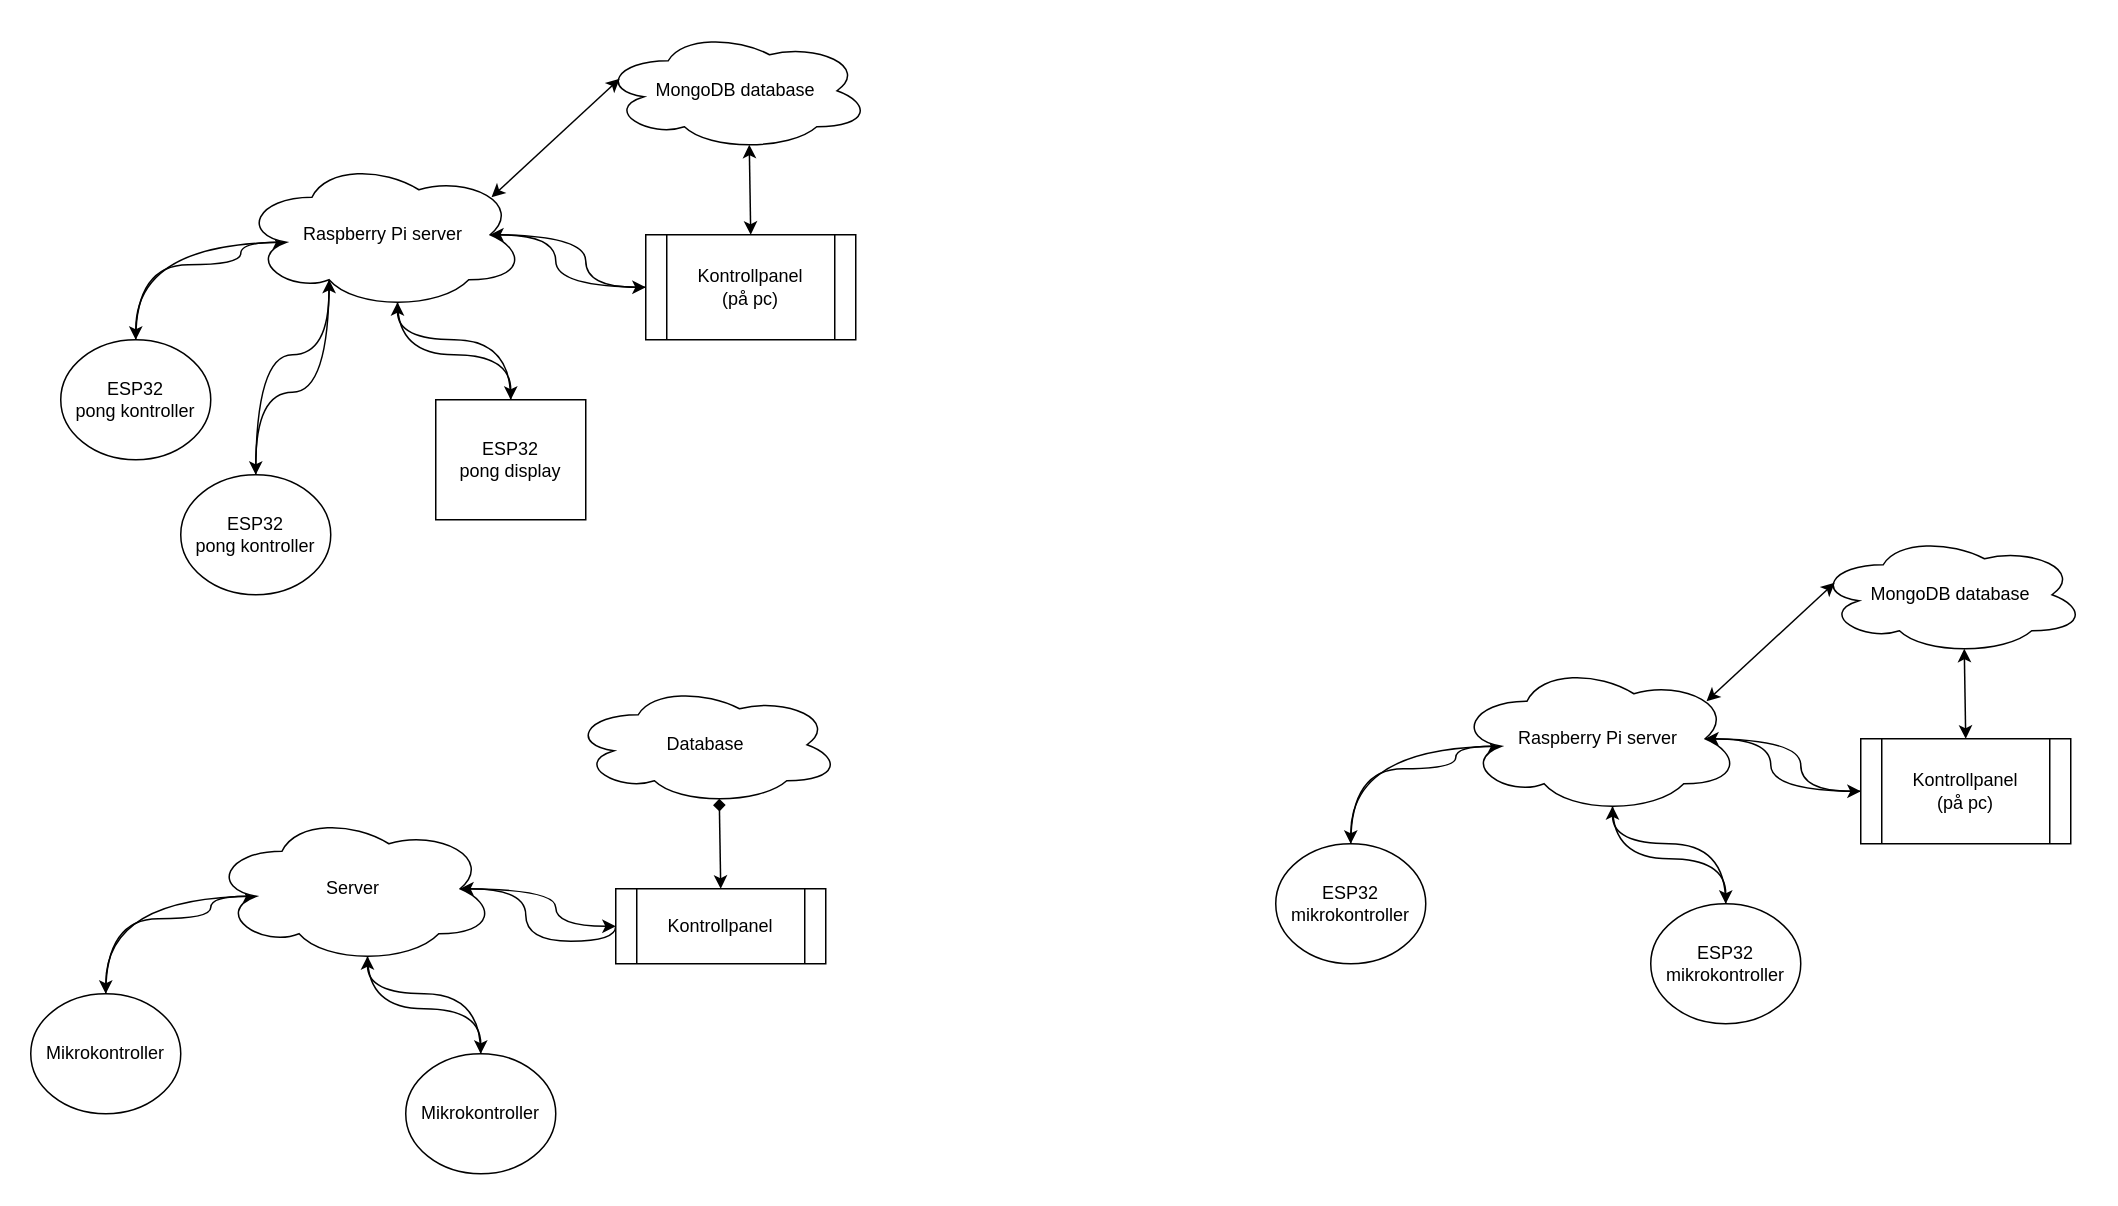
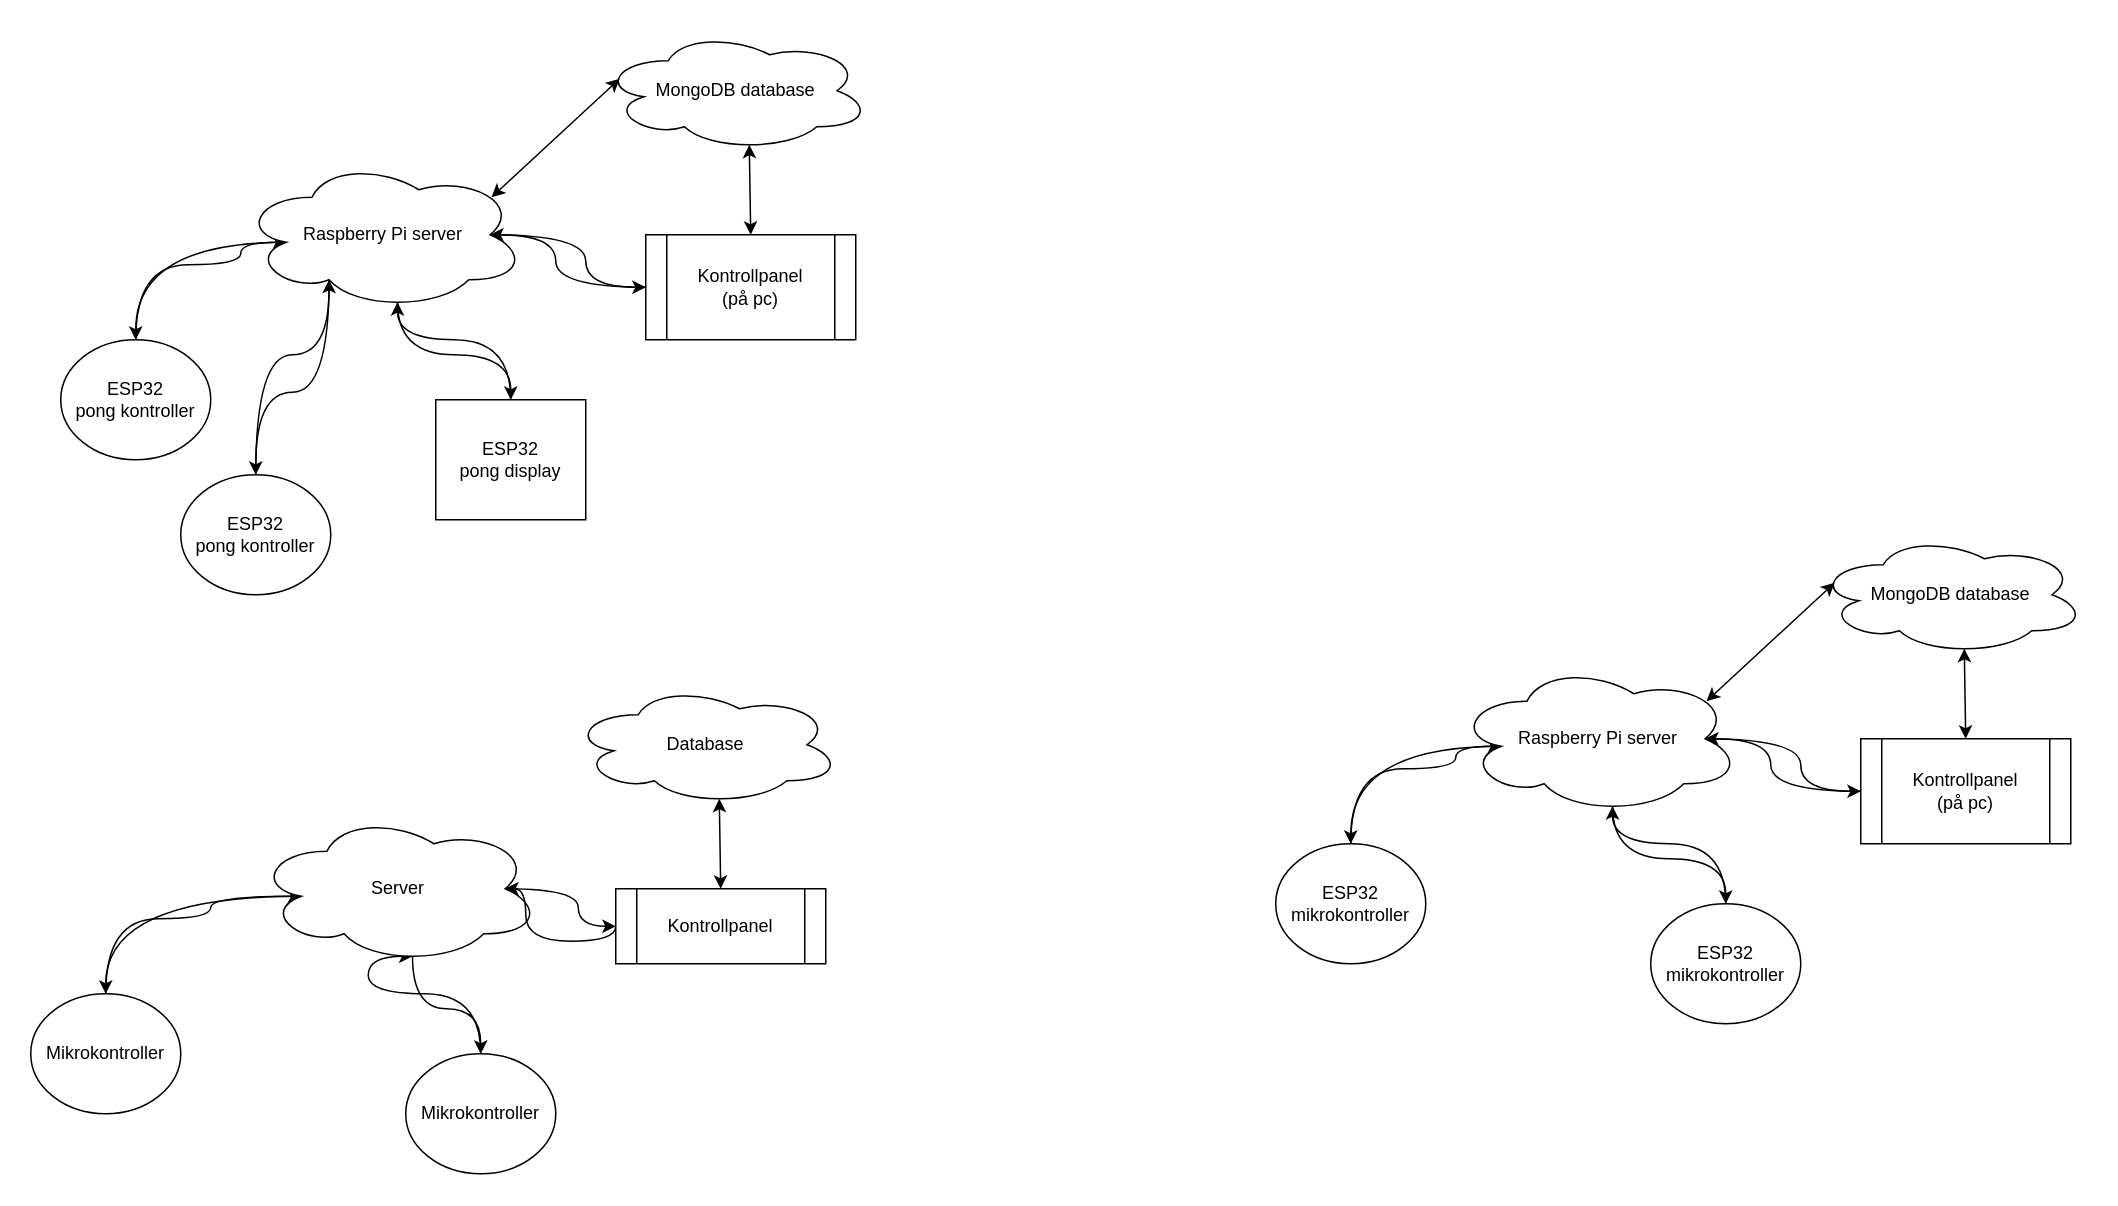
edge "Database" -- "Kontrollpanel": arrowhead diamond -> classic
node "Server": moved (353, 889) -> (398, 889)
